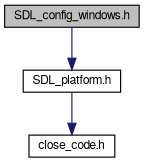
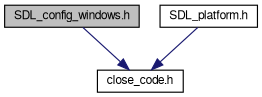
edge "SDL_config_windows.h" -> "SDL_platform.h": now "SDL_config_windows.h" -> "close_code.h"
